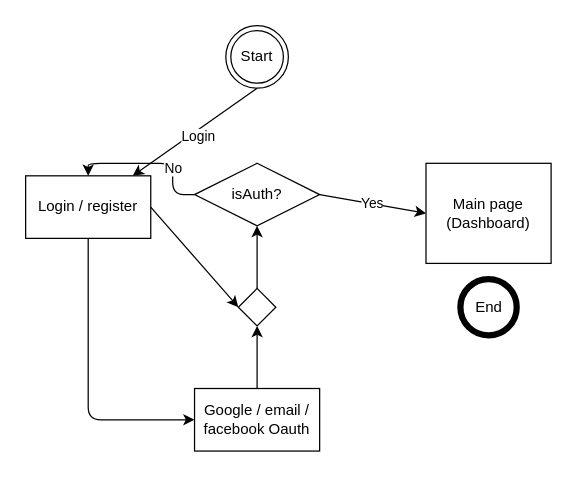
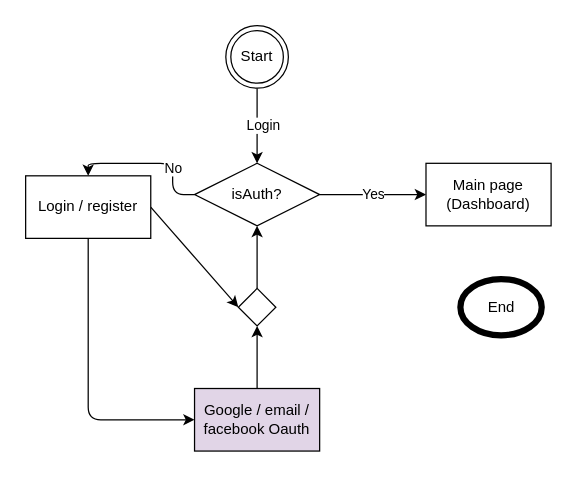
edge "Start" -> "Login / register": now "Start" -> "isAuth?"
node "Main page (Dashboard)": size 125x100 -> 125x63
node "End": size 56x56 -> 81x56
node "Google / email / facebook Oauth": fillcolor #ffffff -> #e1d5e7
